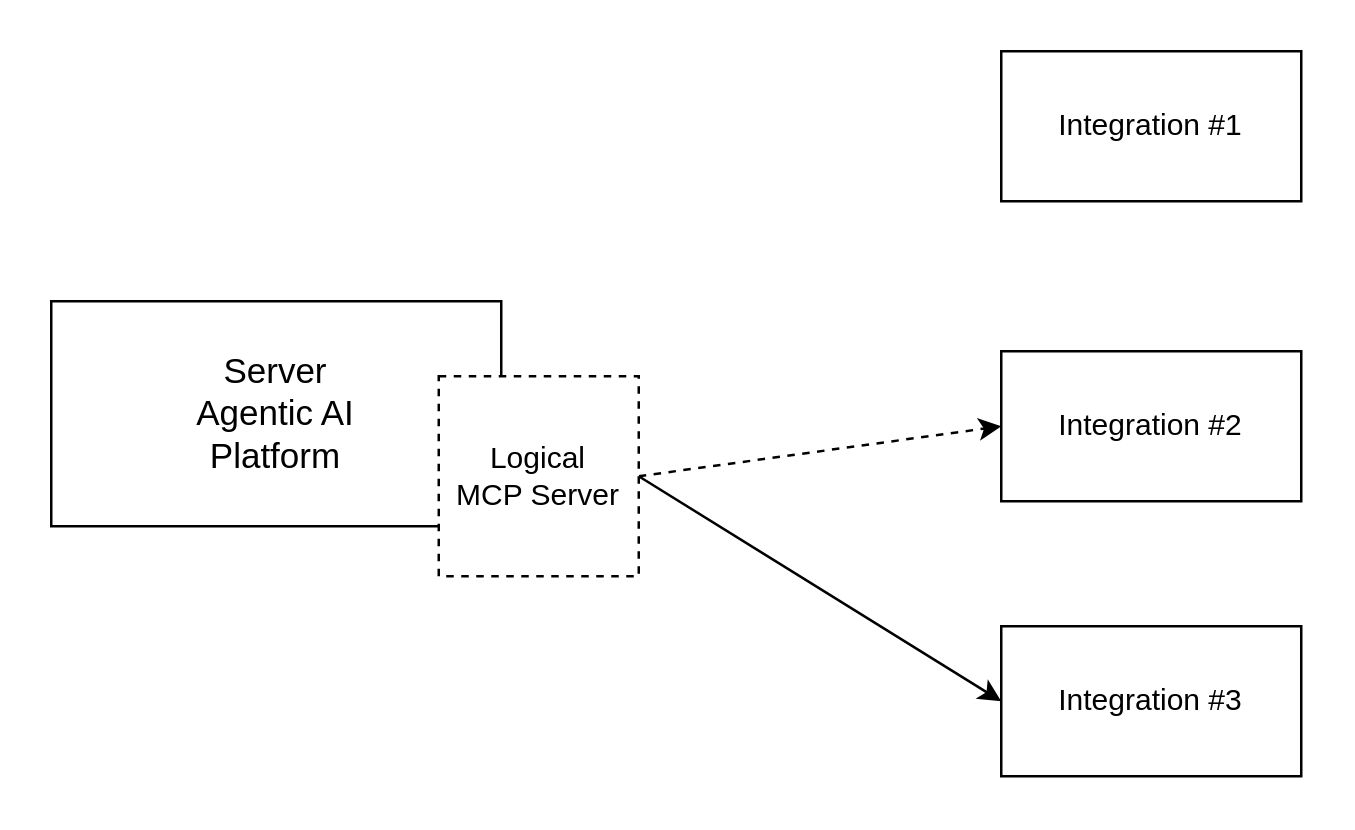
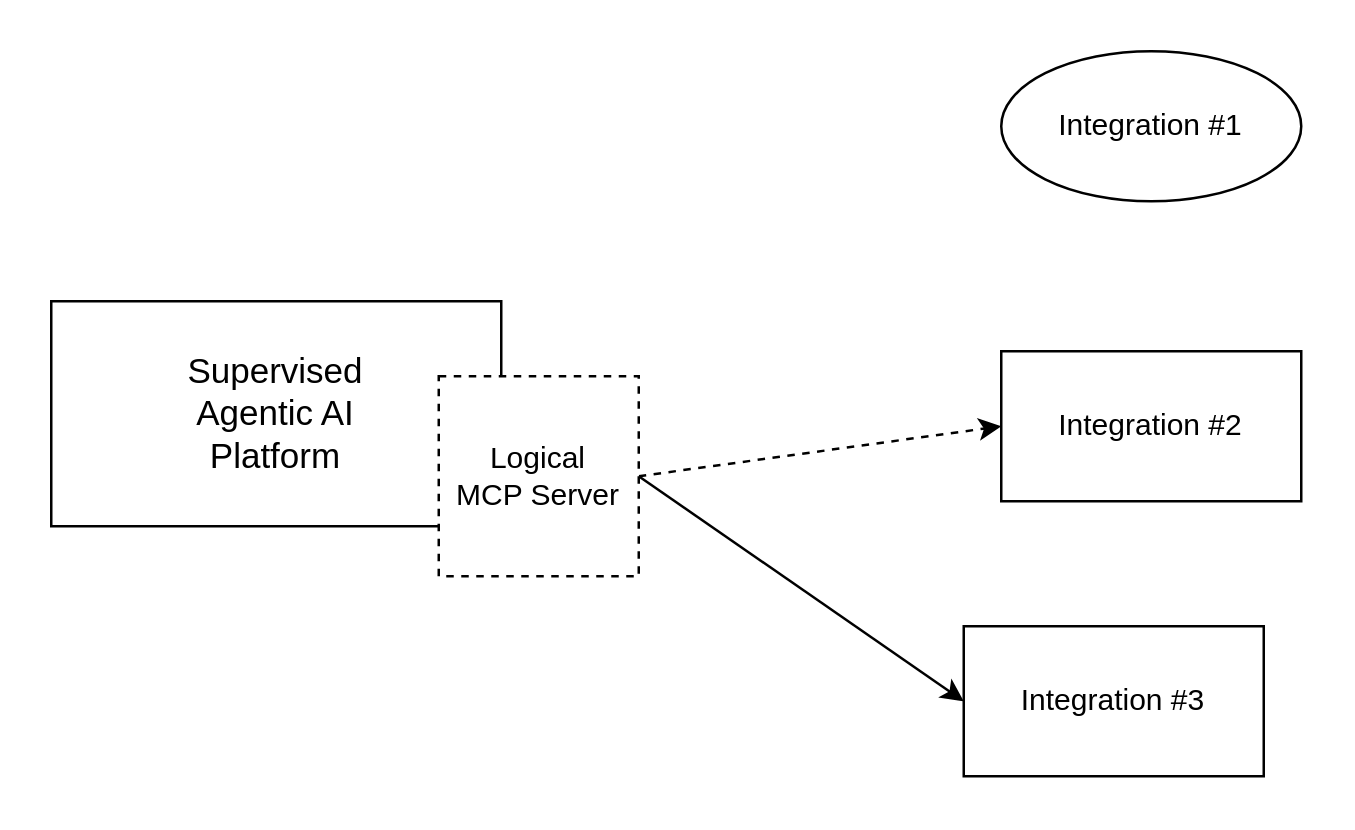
node "Integration #1": shape rectangle -> ellipse
node "Server Agentic AI Platform": label "Server Agentic AI Platform" -> "Supervised Agentic AI Platform"
node "Integration #3": moved (1151, 701) -> (1114, 701)
